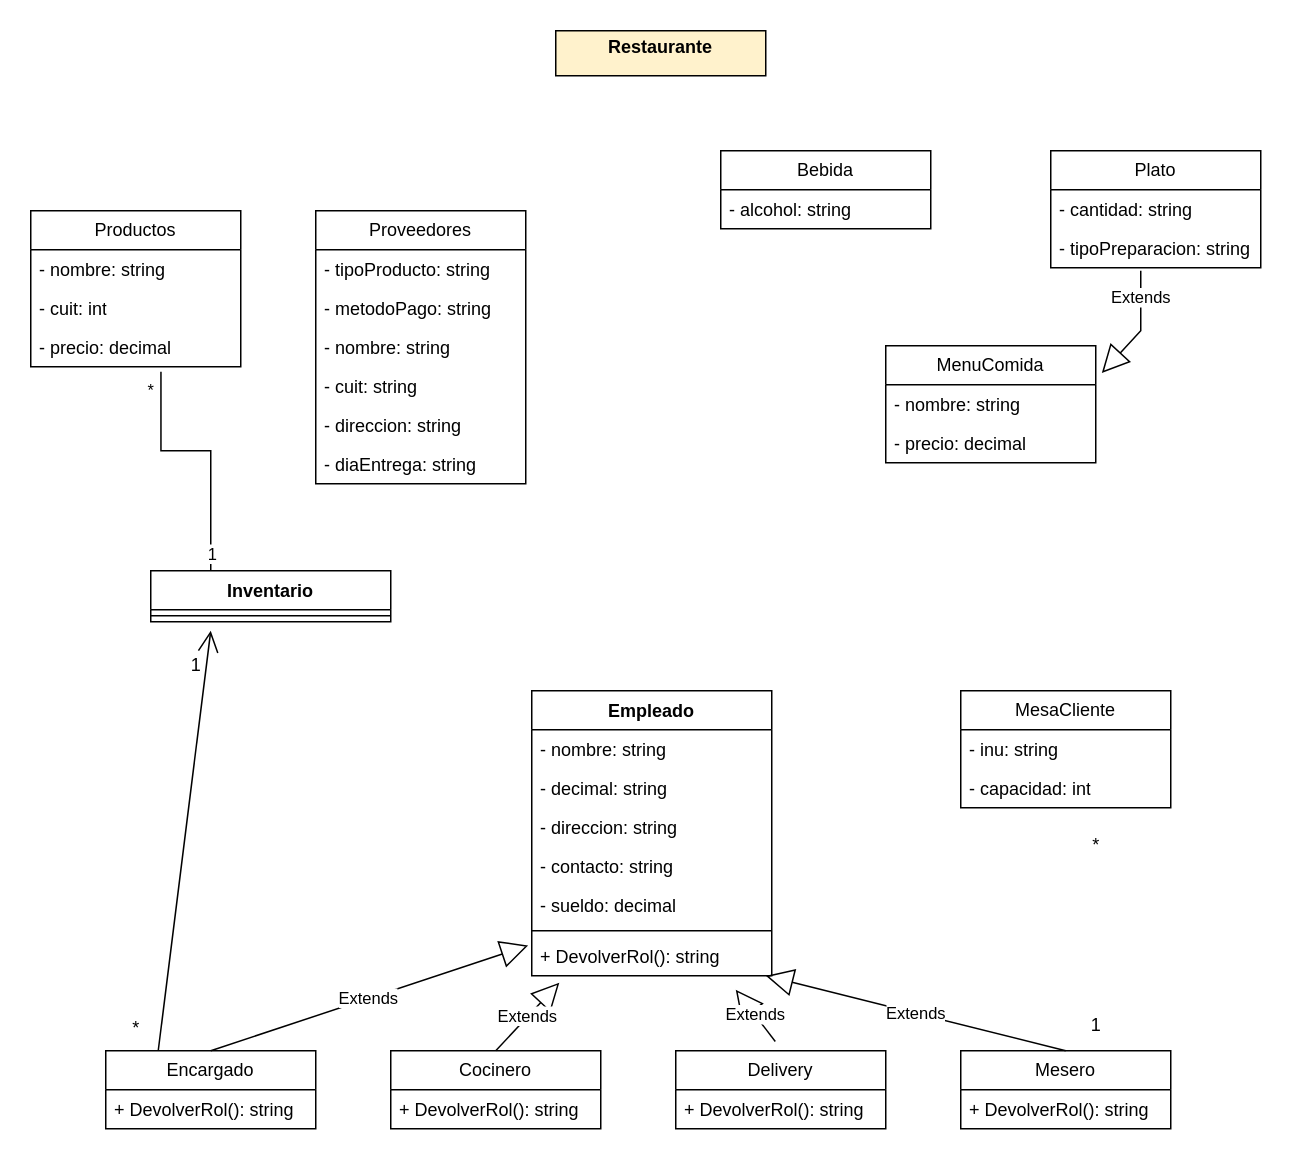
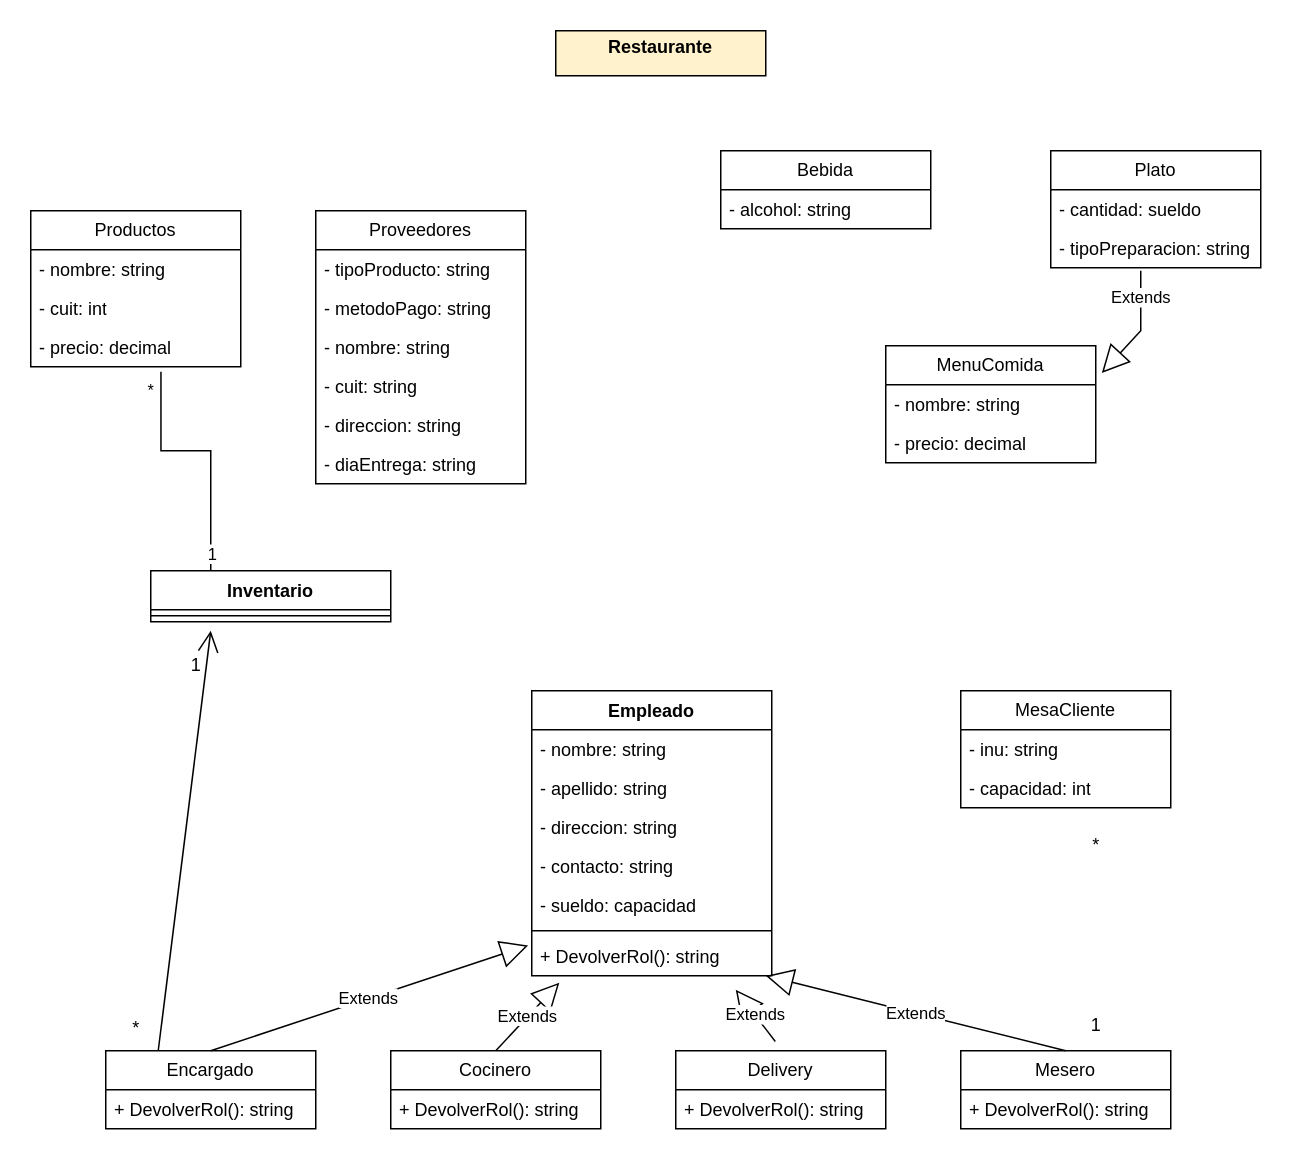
node "- cantidad: string": label "- cantidad: string" -> "- cantidad: sueldo"
node "- decimal: string": label "- decimal: string" -> "- apellido: string"
node "- sueldo: decimal": label "- sueldo: decimal" -> "- sueldo: capacidad"
